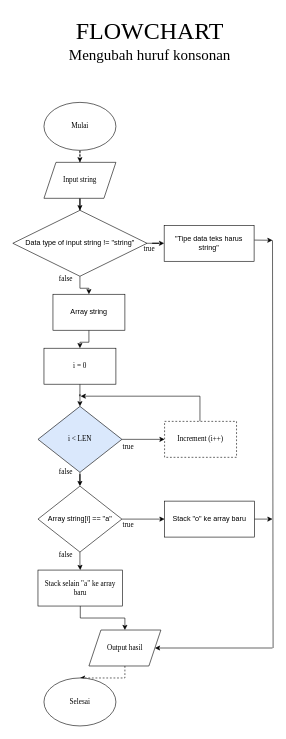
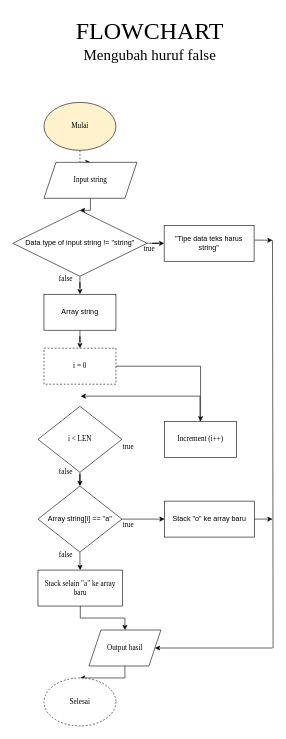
node "Mengubah huruf konsonan": label "Mengubah huruf konsonan" -> "Mengubah huruf false"
node "Mulai": fillcolor #ffffff -> #fff2cc
node "Input string": size 72x36 -> 93x36
node "Array string": moved (89, 312) -> (80, 312)
node "i = 0": style solid -> dashed
edge "i = 0" -> "i < LEN": now "i = 0" -> "Increment (i++)"
node "i < LEN": fillcolor #dae8fc -> #ffffff
edge "i < LEN" -> "Increment (i++)": removed
node "Increment (i++)": style dashed -> solid
edge "Output hasil" -> "Selesai": style dashed -> solid
node "Selesai": style solid -> dashed
